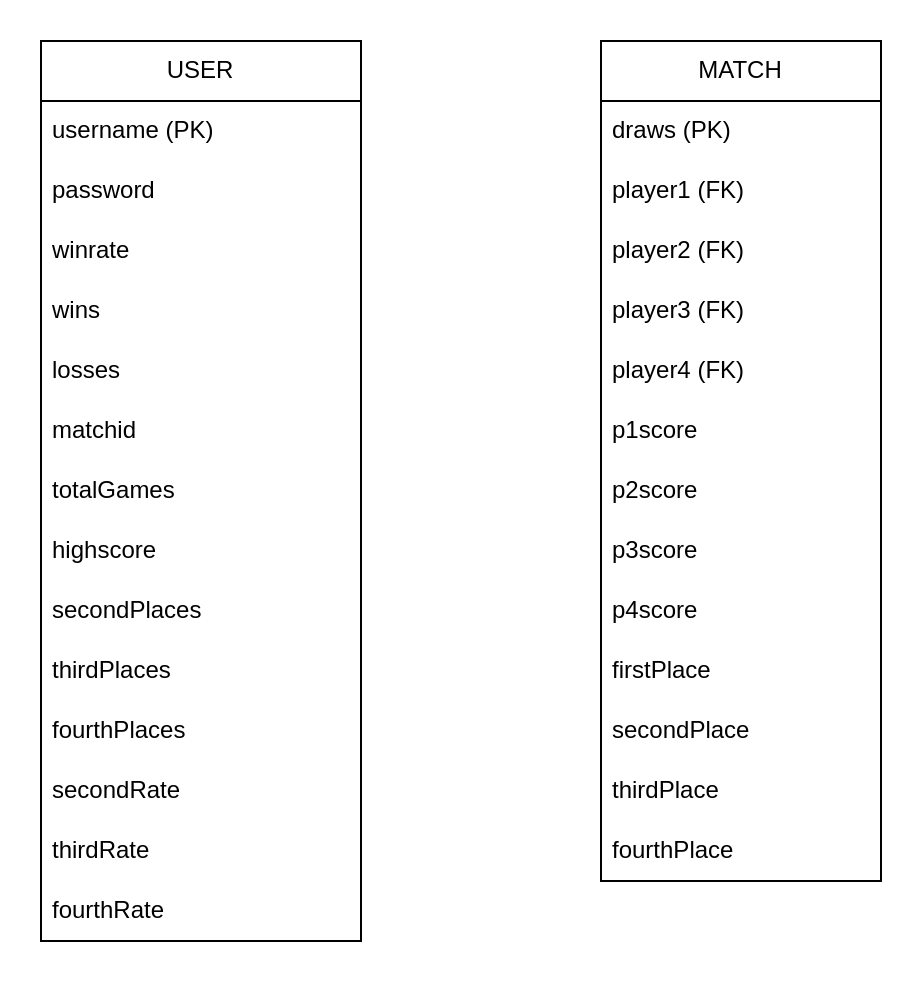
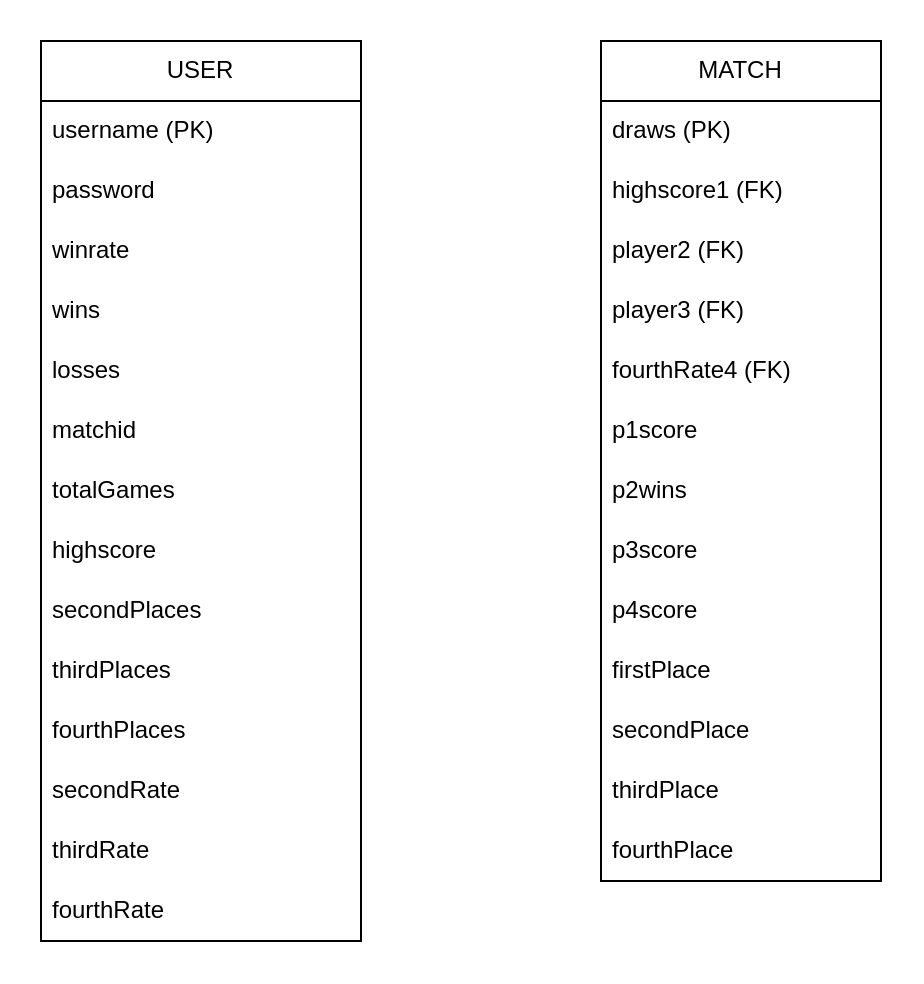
node "player1 (FK)": label "player1 (FK)" -> "highscore1 (FK)"
node "player4 (FK)": label "player4 (FK)" -> "fourthRate4 (FK)"
node "p2score": label "p2score" -> "p2wins"
